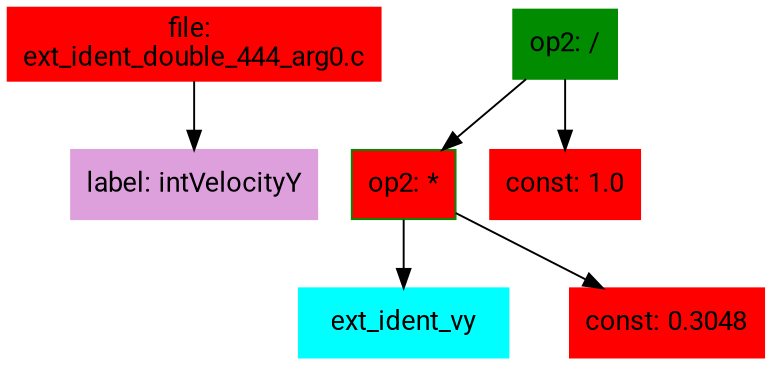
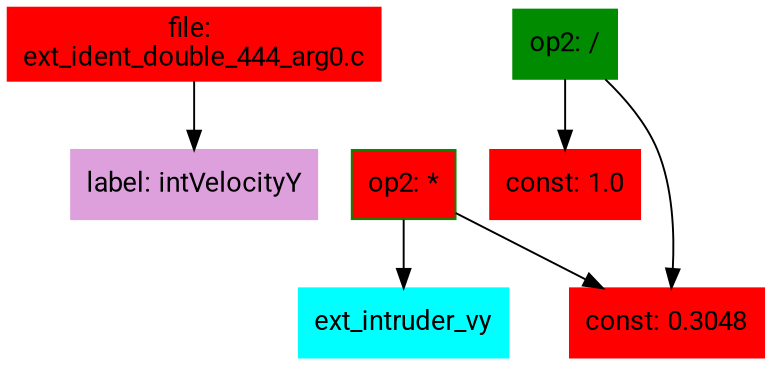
edge "op2: /" -> "op2: *": now "op2: /" -> "const: 0.3048"
node "ext_ident_vy": label "ext_ident_vy" -> "ext_intruder_vy"
